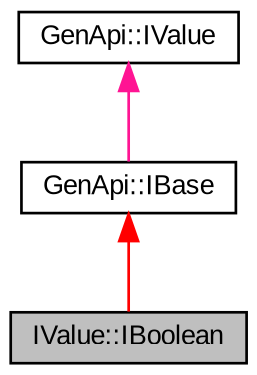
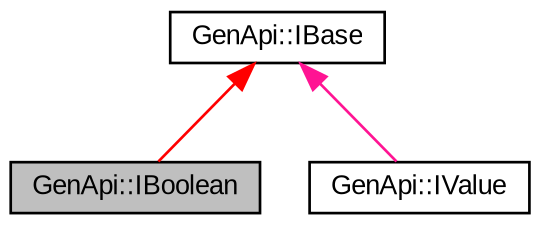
edge "GenApi::IBase" -> "GenApi::IValue": reversed
node "IValue::IBoolean": label "IValue::IBoolean" -> "GenApi::IBoolean"
